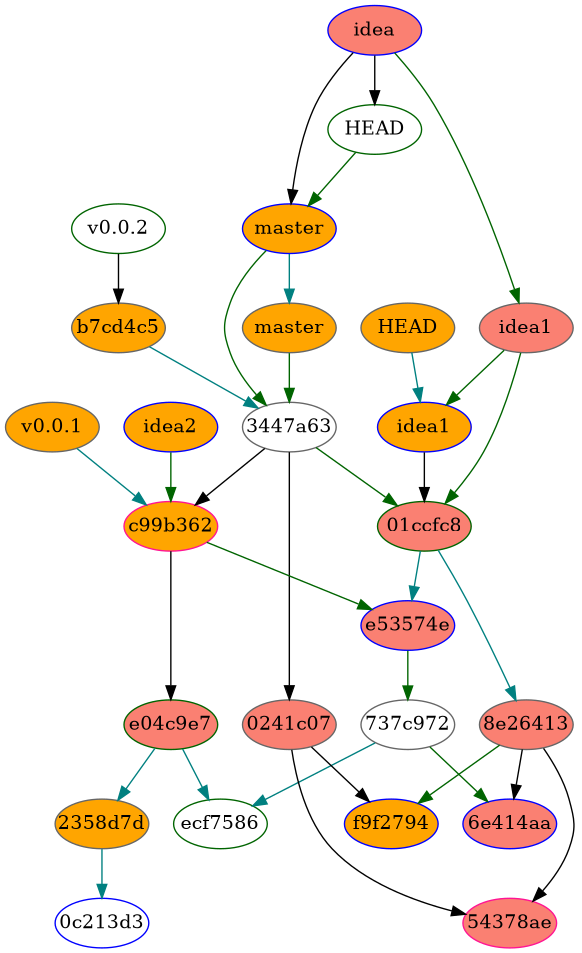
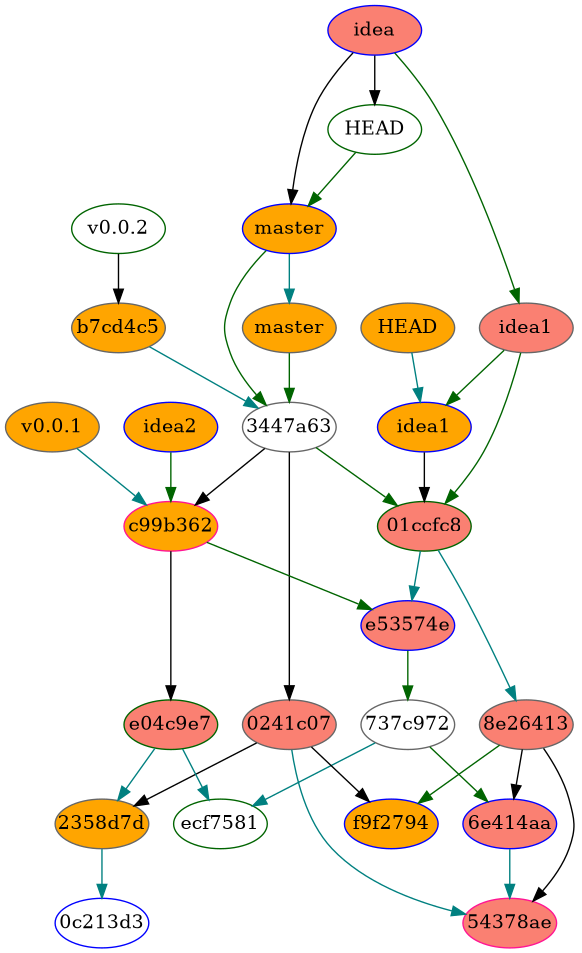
edge "0241c07" -> "2358d7d": added
node "ecf7586": label "ecf7586" -> "ecf7581"
edge "0241c07" -> "54378ae": color black -> teal
edge "6e414aa" -> "54378ae": added
